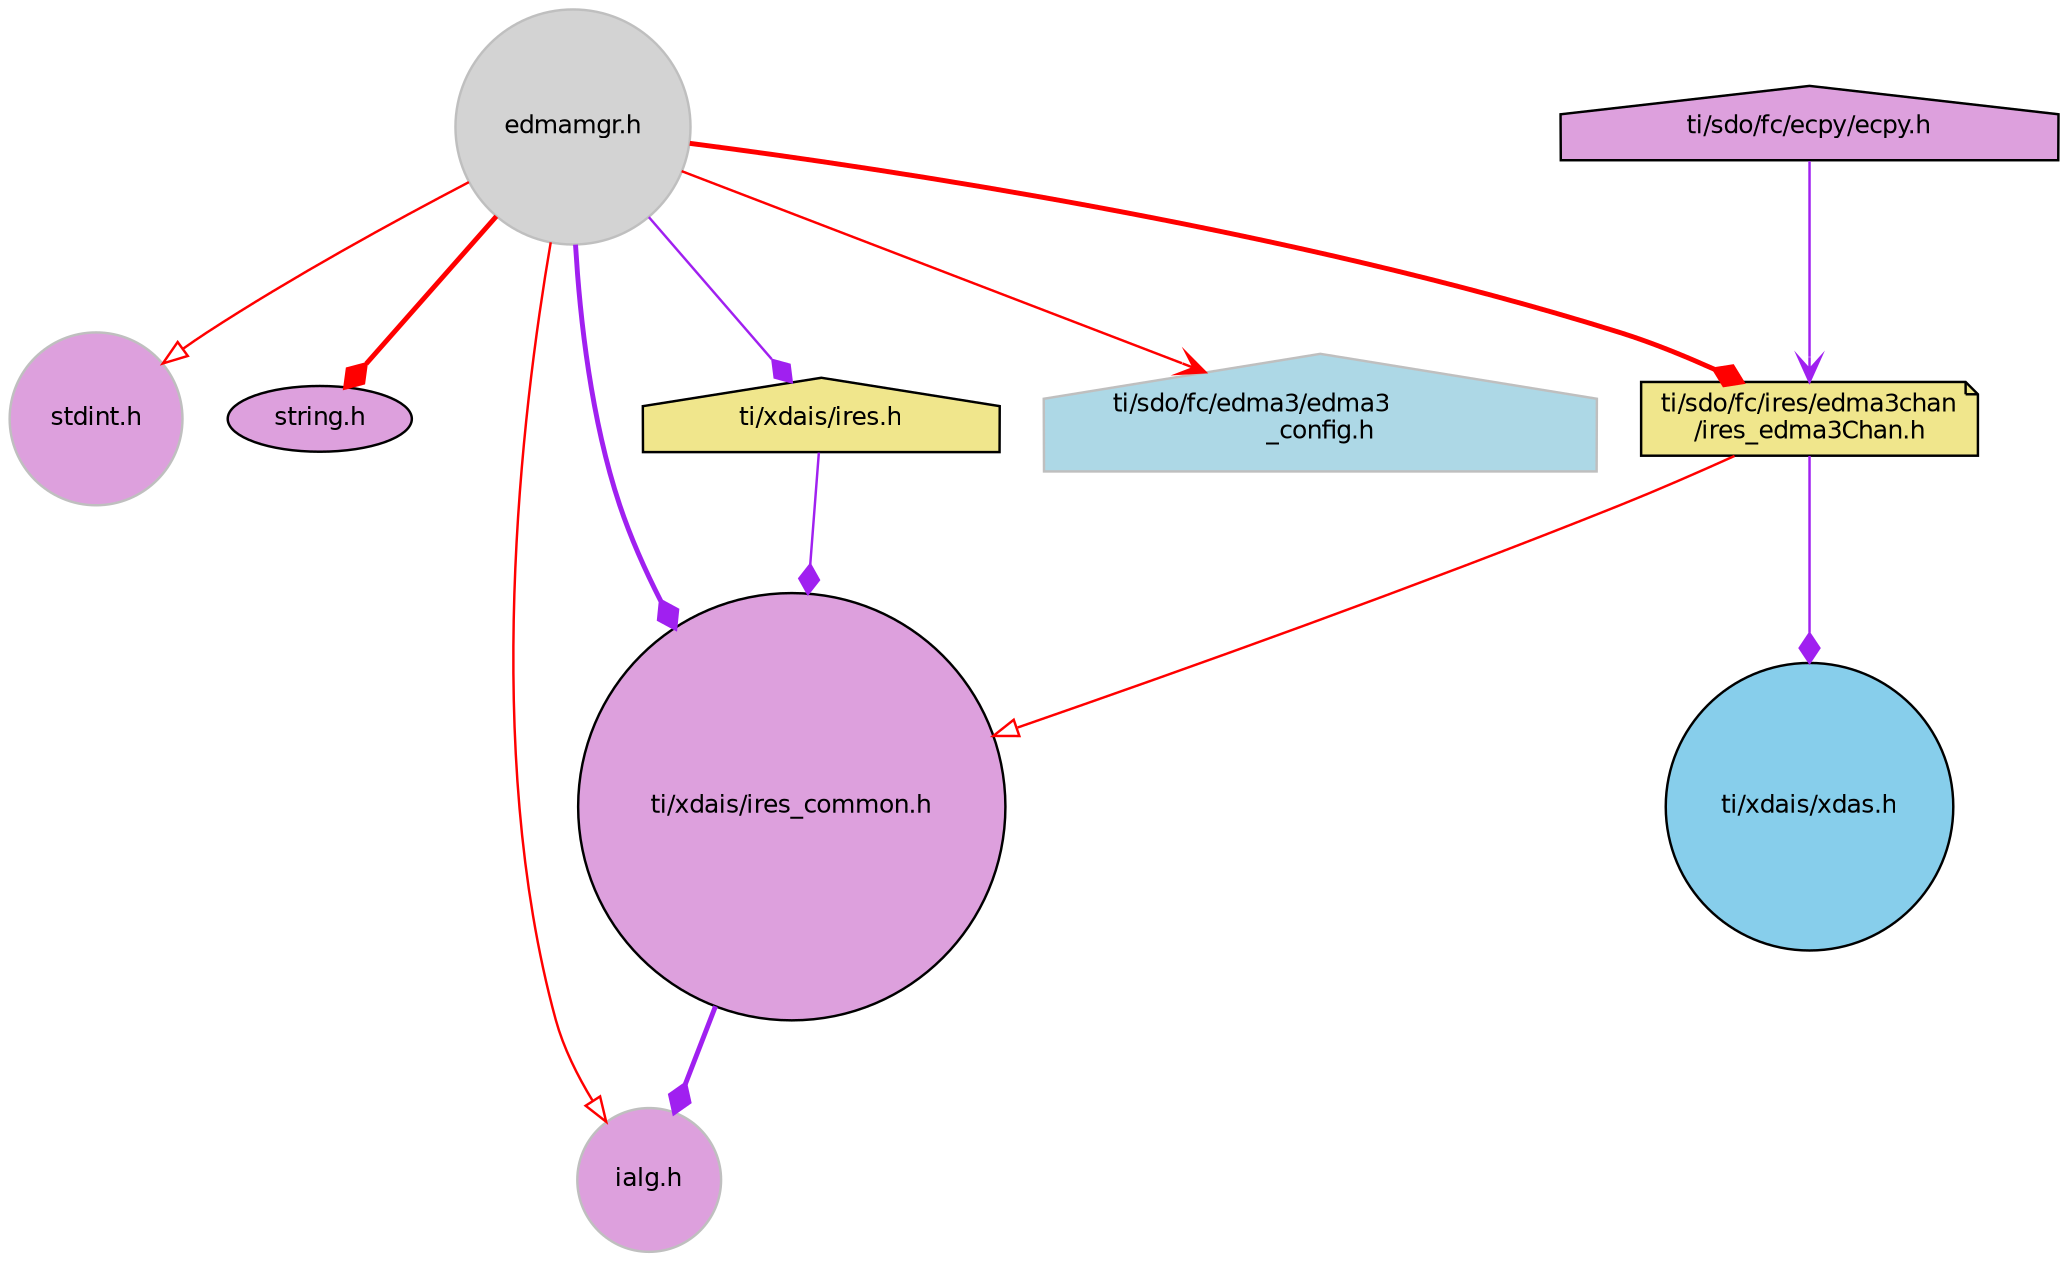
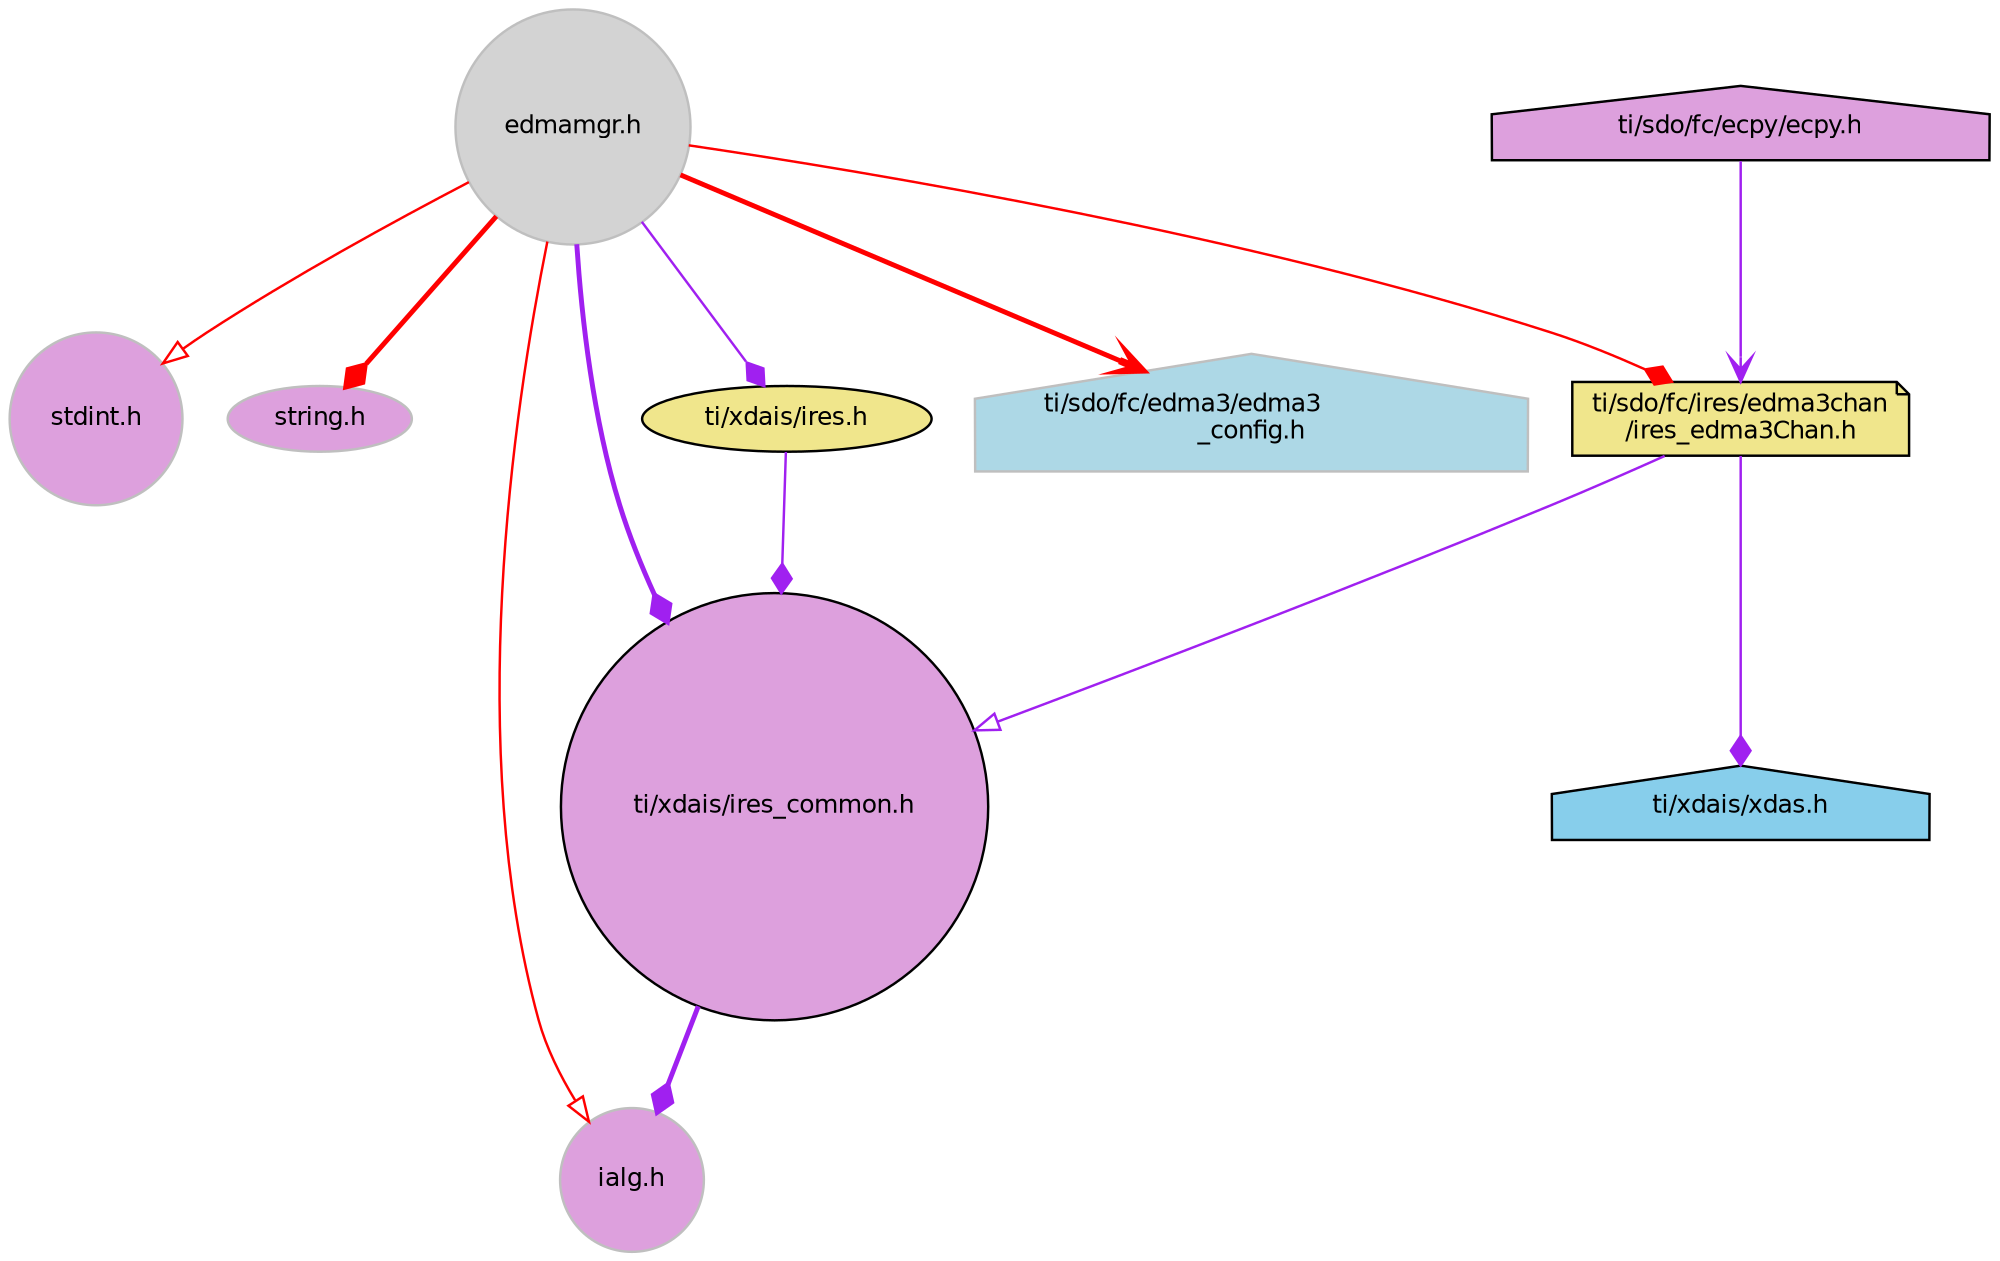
edge "edmamgr.h" -> "ti/sdo/fc/ires/edma3chan /ires_edma3Chan.h": style bold -> solid
edge "edmamgr.h" -> "ti/sdo/fc/edma3/edma3 _config.h": style solid -> bold
node "string.h": color black -> grey75
node "ti/xdais/ires.h": shape house -> ellipse
edge "ti/sdo/fc/ires/edma3chan /ires_edma3Chan.h" -> "ti/xdais/ires_common.h": color red -> purple
node "ti/xdais/xdas.h": shape circle -> house
